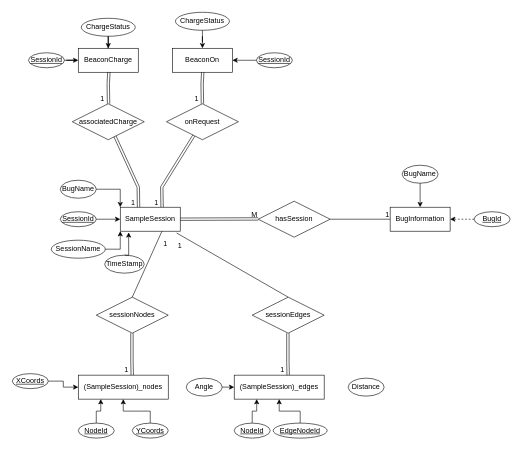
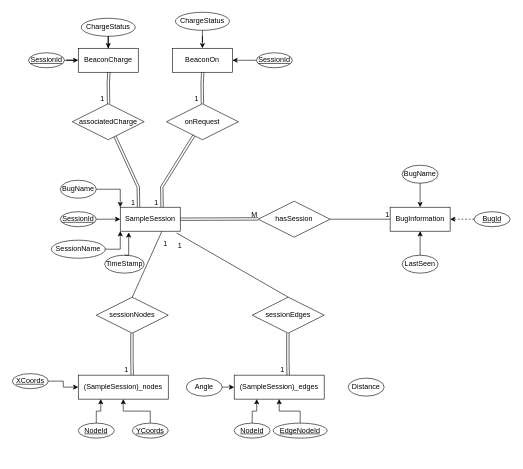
edge "LastSeen" -> "BugInformation": added
node "LastSeen": added
